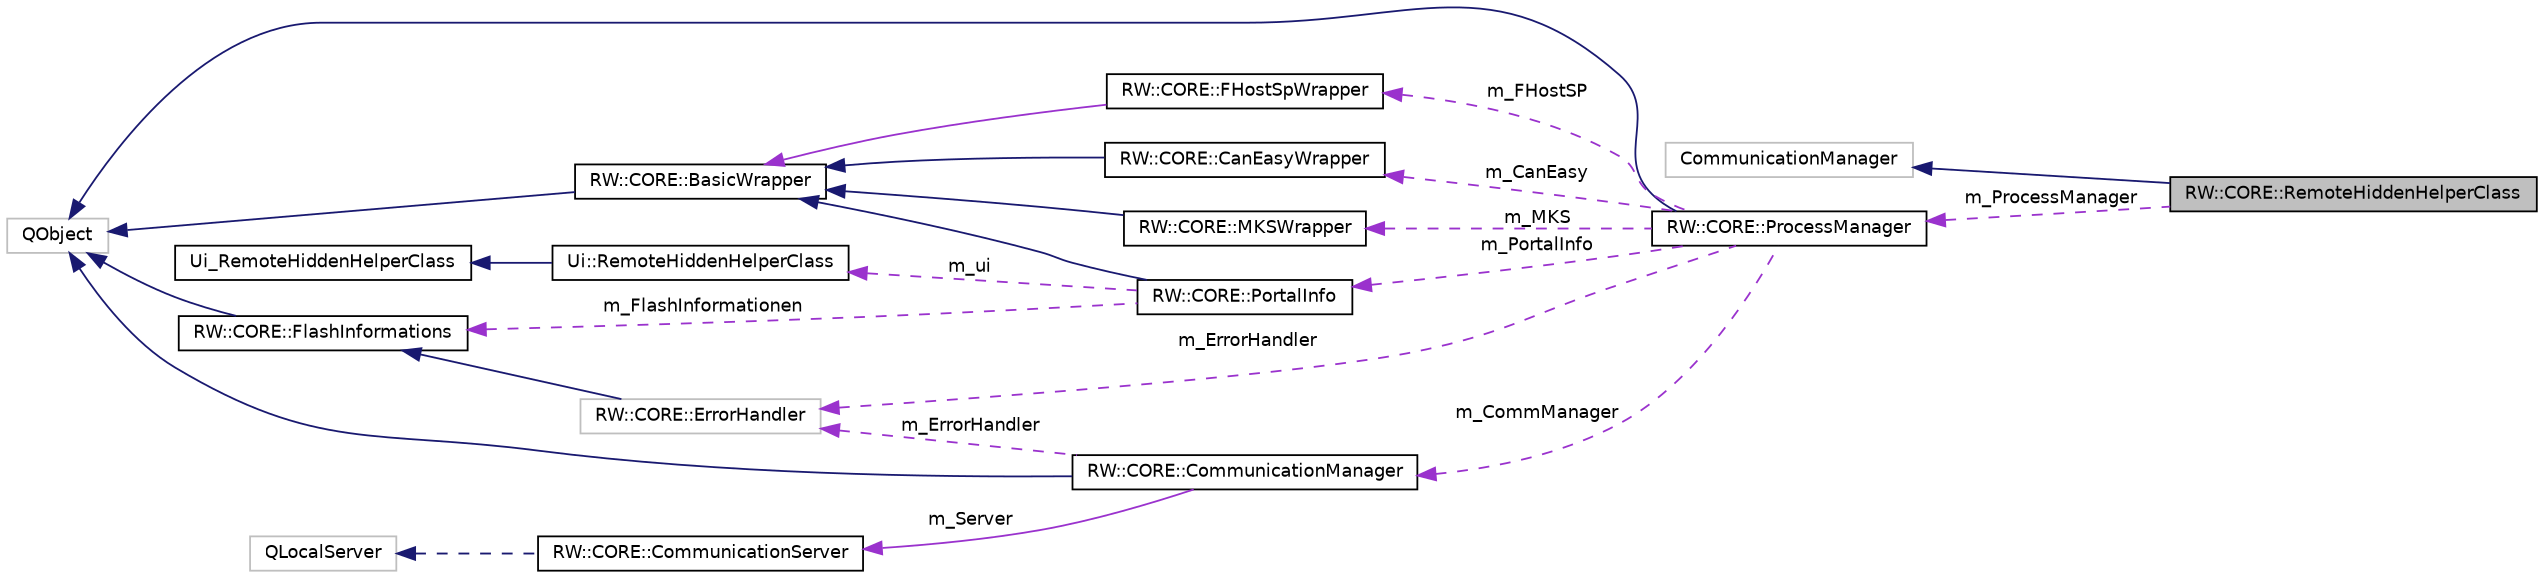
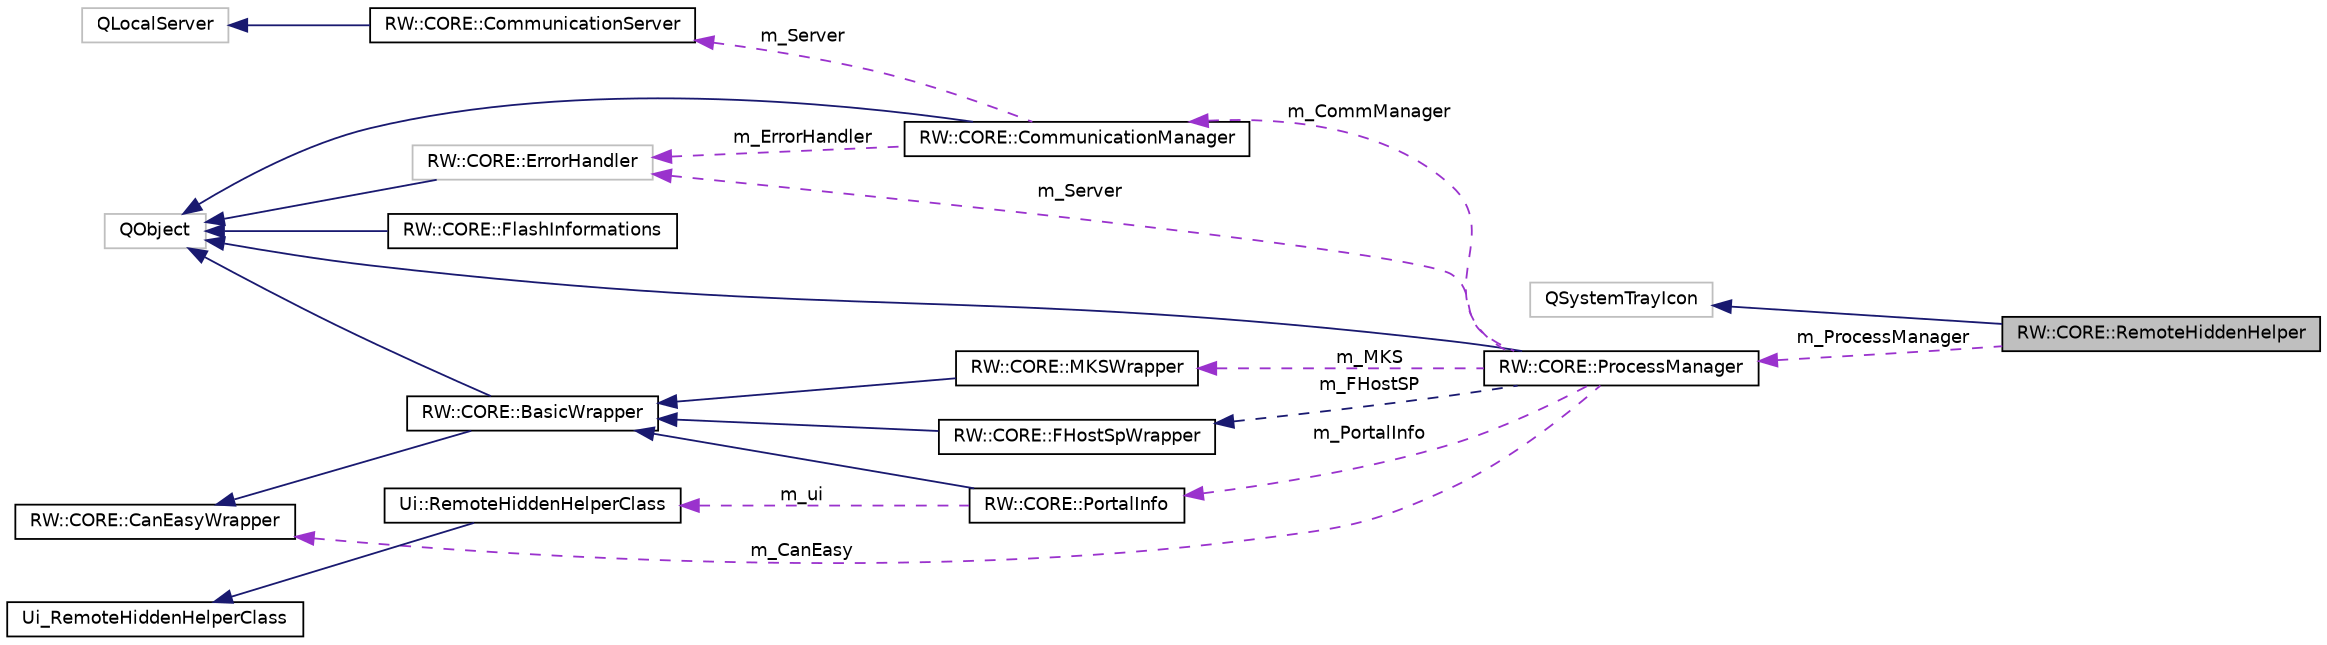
edge "RW::CORE::FHostSpWrapper" -> "RW::CORE::BasicWrapper": color darkorchid3 -> midnightblue
edge "RW::CORE::ProcessManager" -> "RW::CORE::FHostSpWrapper": color darkorchid3 -> midnightblue
edge "RW::CORE::CanEasyWrapper" -> "RW::CORE::BasicWrapper": reversed
node "CommunicationManager": label "CommunicationManager" -> "QSystemTrayIcon"
node "RW::CORE::RemoteHiddenHelperClass": label "RW::CORE::RemoteHiddenHelperClass" -> "RW::CORE::RemoteHiddenHelper"
edge "RW::CORE::PortalInfo" -> "RW::CORE::FlashInformations": removed, label "m_FlashInformationen"
edge "RW::CORE::ProcessManager" -> "RW::CORE::ErrorHandler": label " m_ErrorHandler" -> " m_Server"
edge "RW::CORE::ErrorHandler" -> "RW::CORE::FlashInformations": now "RW::CORE::ErrorHandler" -> "QObject"
edge "RW::CORE::CommunicationManager" -> "RW::CORE::CommunicationServer": style solid -> dashed
edge "RW::CORE::CommunicationServer" -> "QLocalServer": style dashed -> solid
